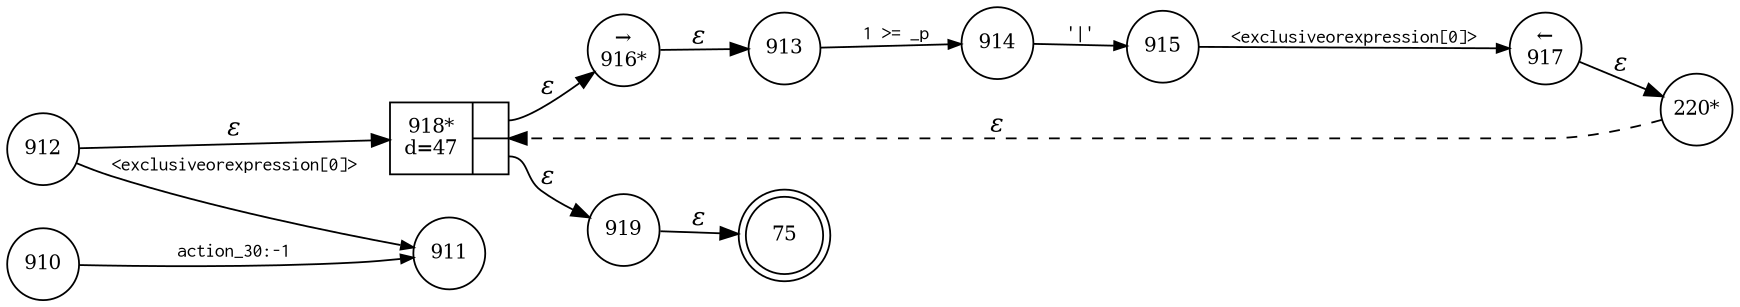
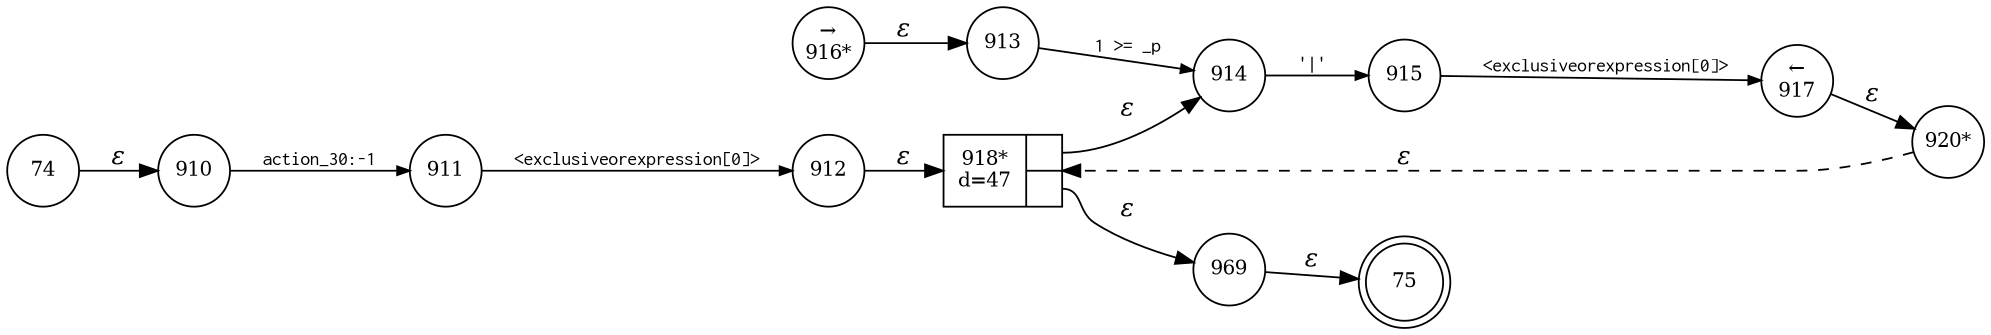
edge "918*" -> "→ 916*": now "918*" -> "914"
node "220*": label "220*" -> "920*"
node "74": added
edge "912" -> "911": reversed
node "919": label "919" -> "969"
